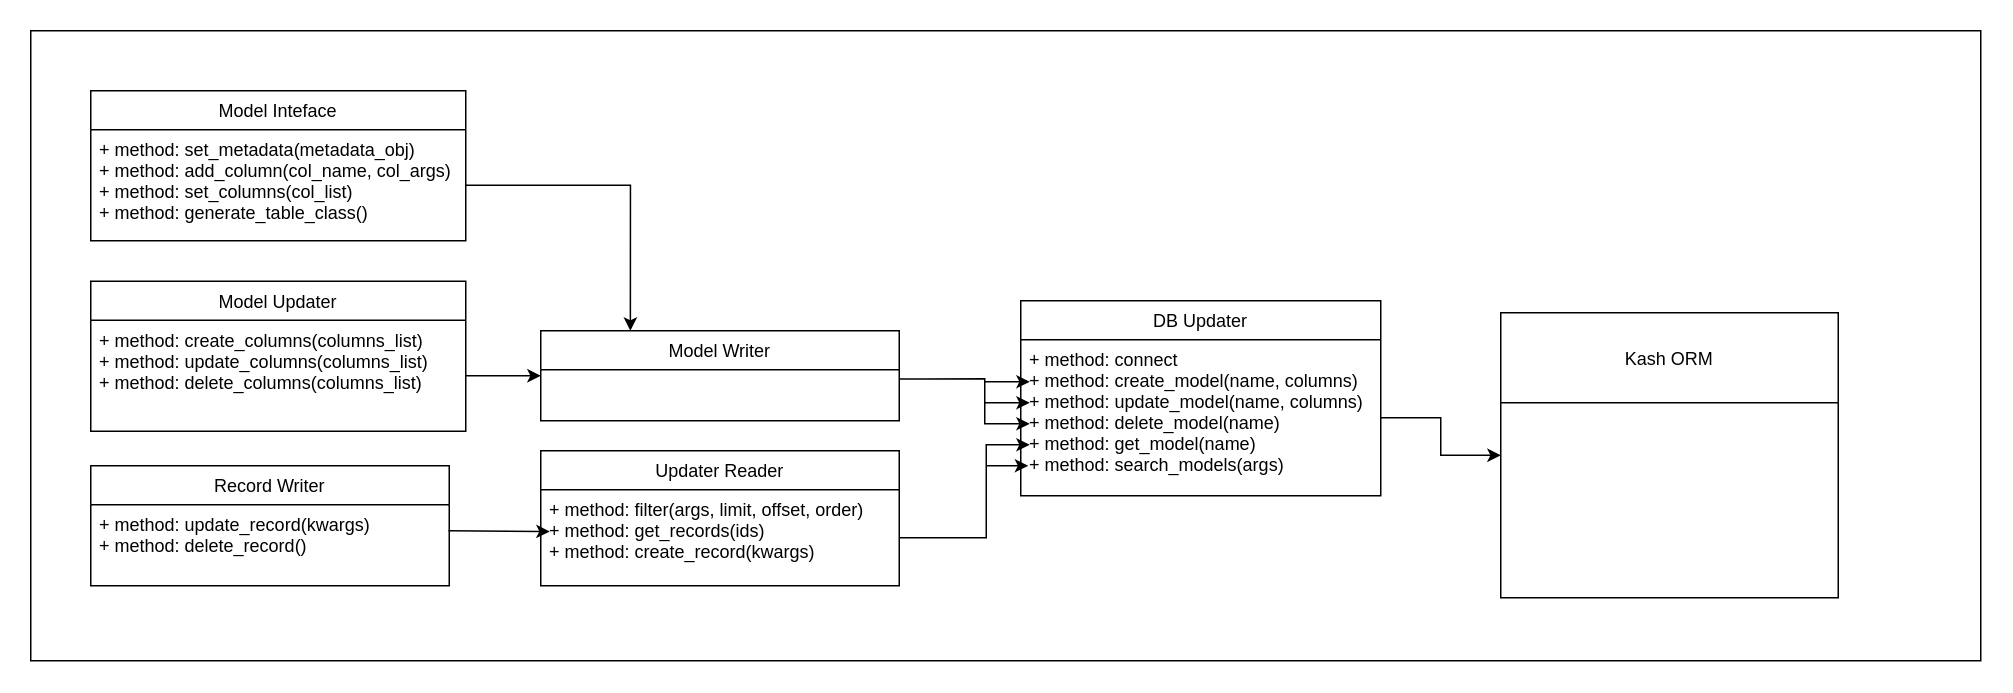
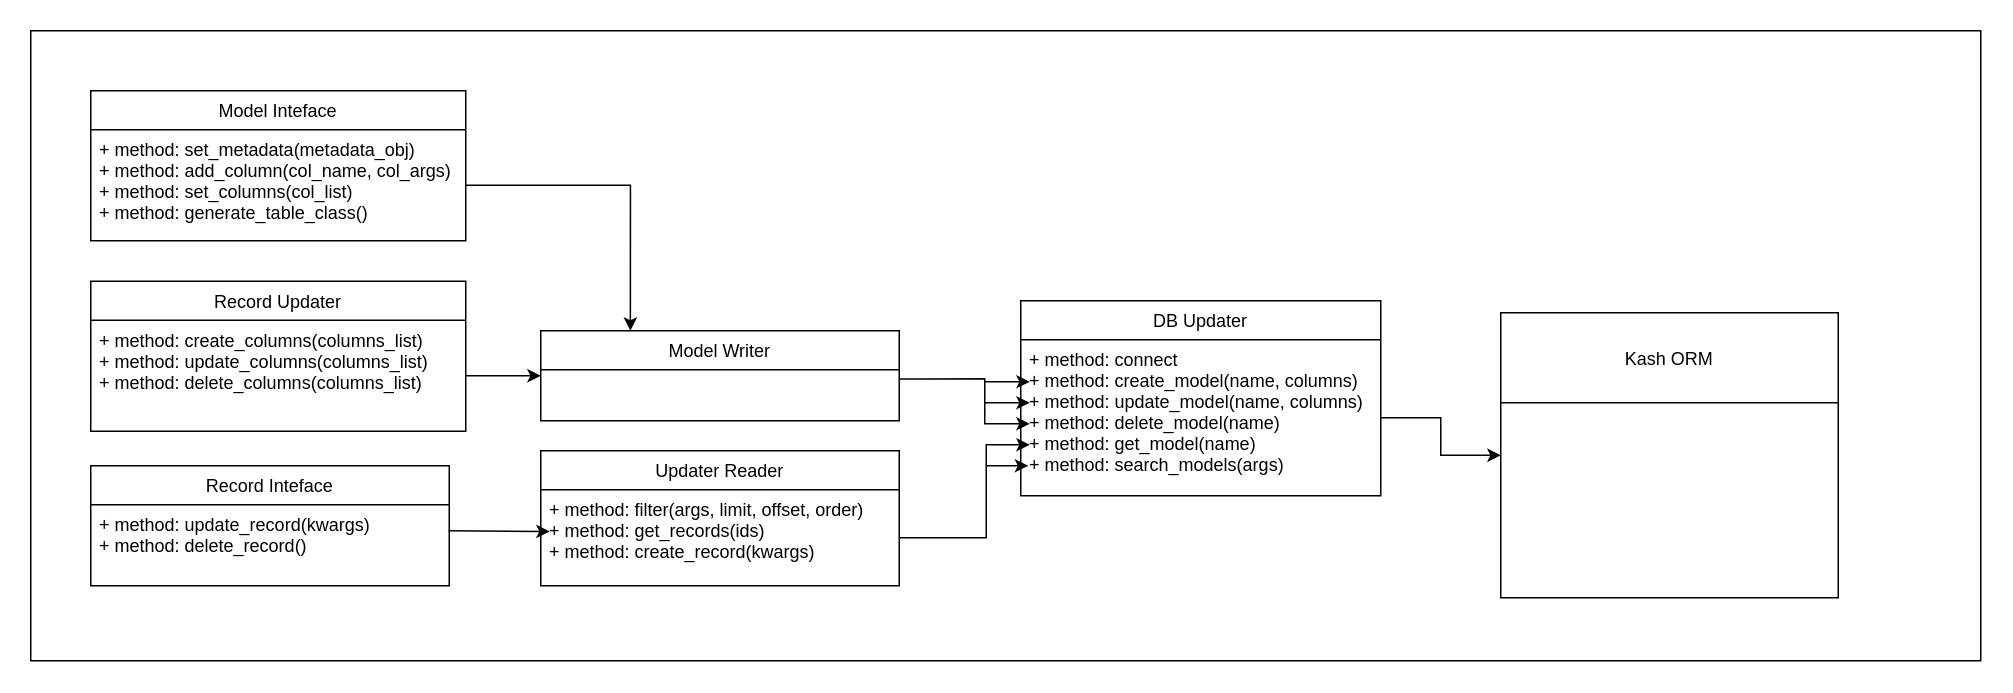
node "Model Updater": label "Model Updater" -> "Record Updater"
node "Record Writer": label "Record Writer" -> "Record Inteface"
